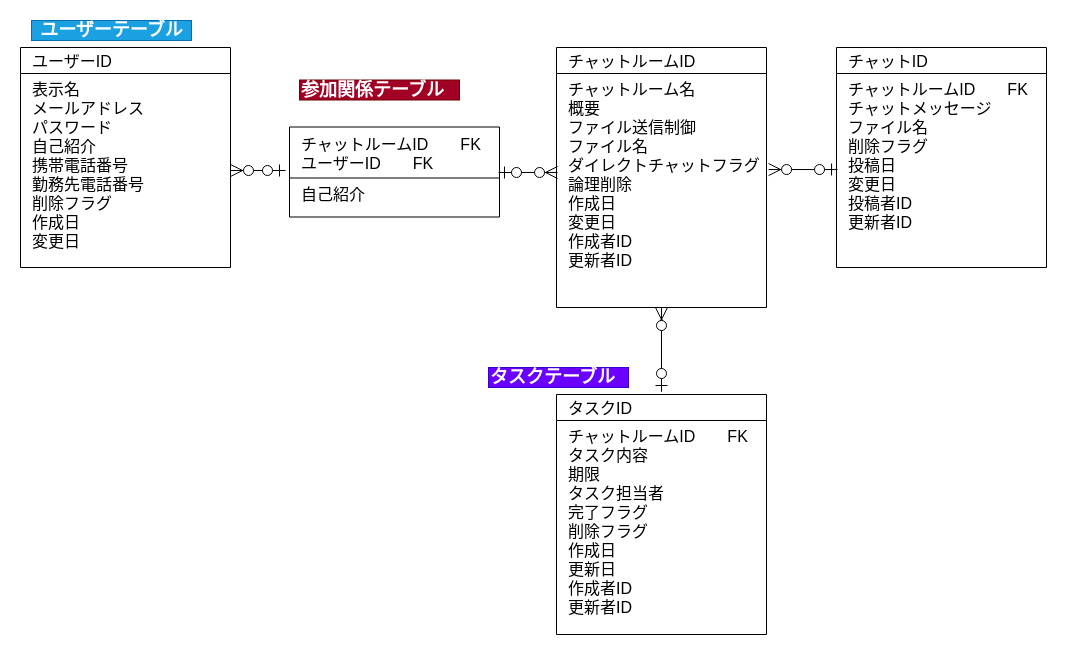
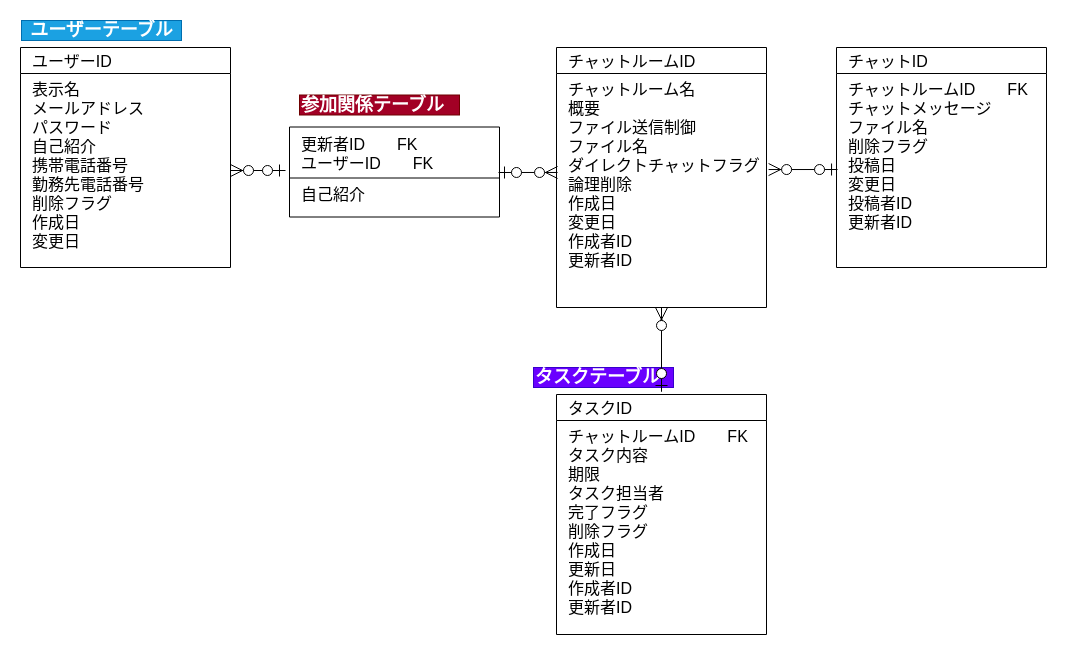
node "ユーザーテーブル": moved (112, 31) -> (102, 31)
node "参加関係テーブル": moved (380, 90) -> (380, 105)
node "チャットルームID FK ユーザーID FK": label "チャットルームID FK ユーザーID FK" -> "更新者ID FK ユーザーID FK"
node "タスクテーブル": moved (559, 378) -> (604, 378)
